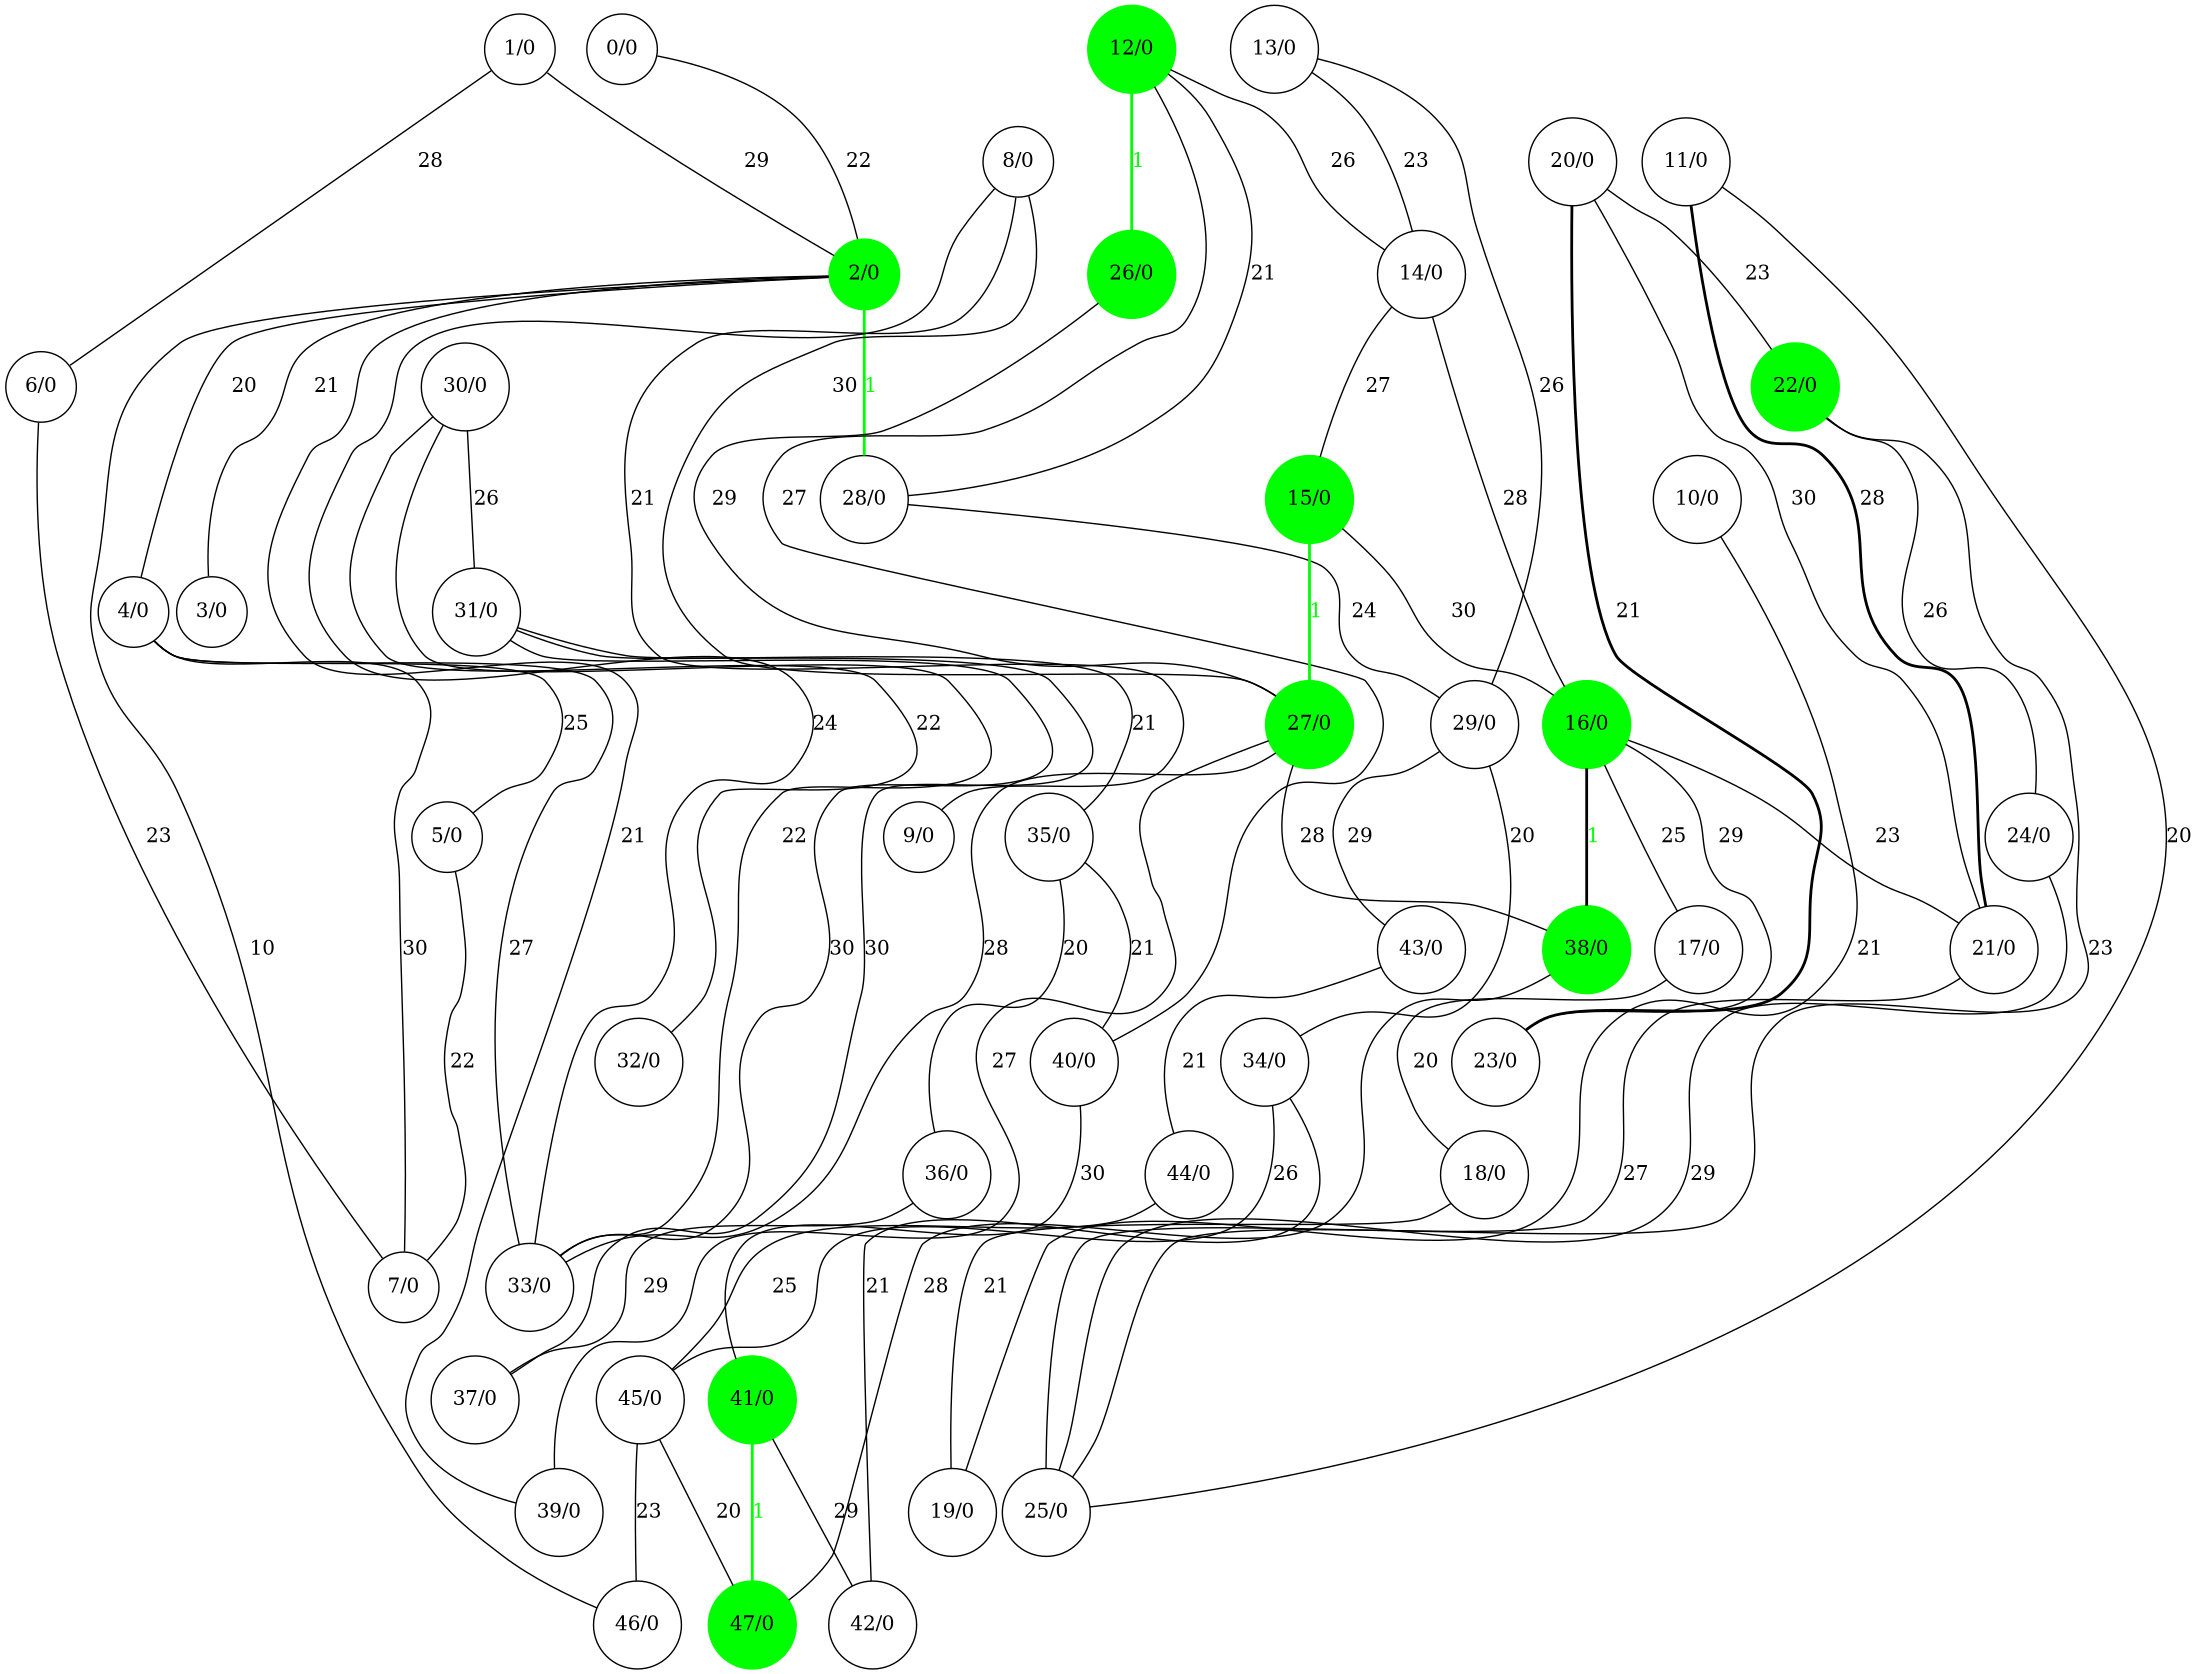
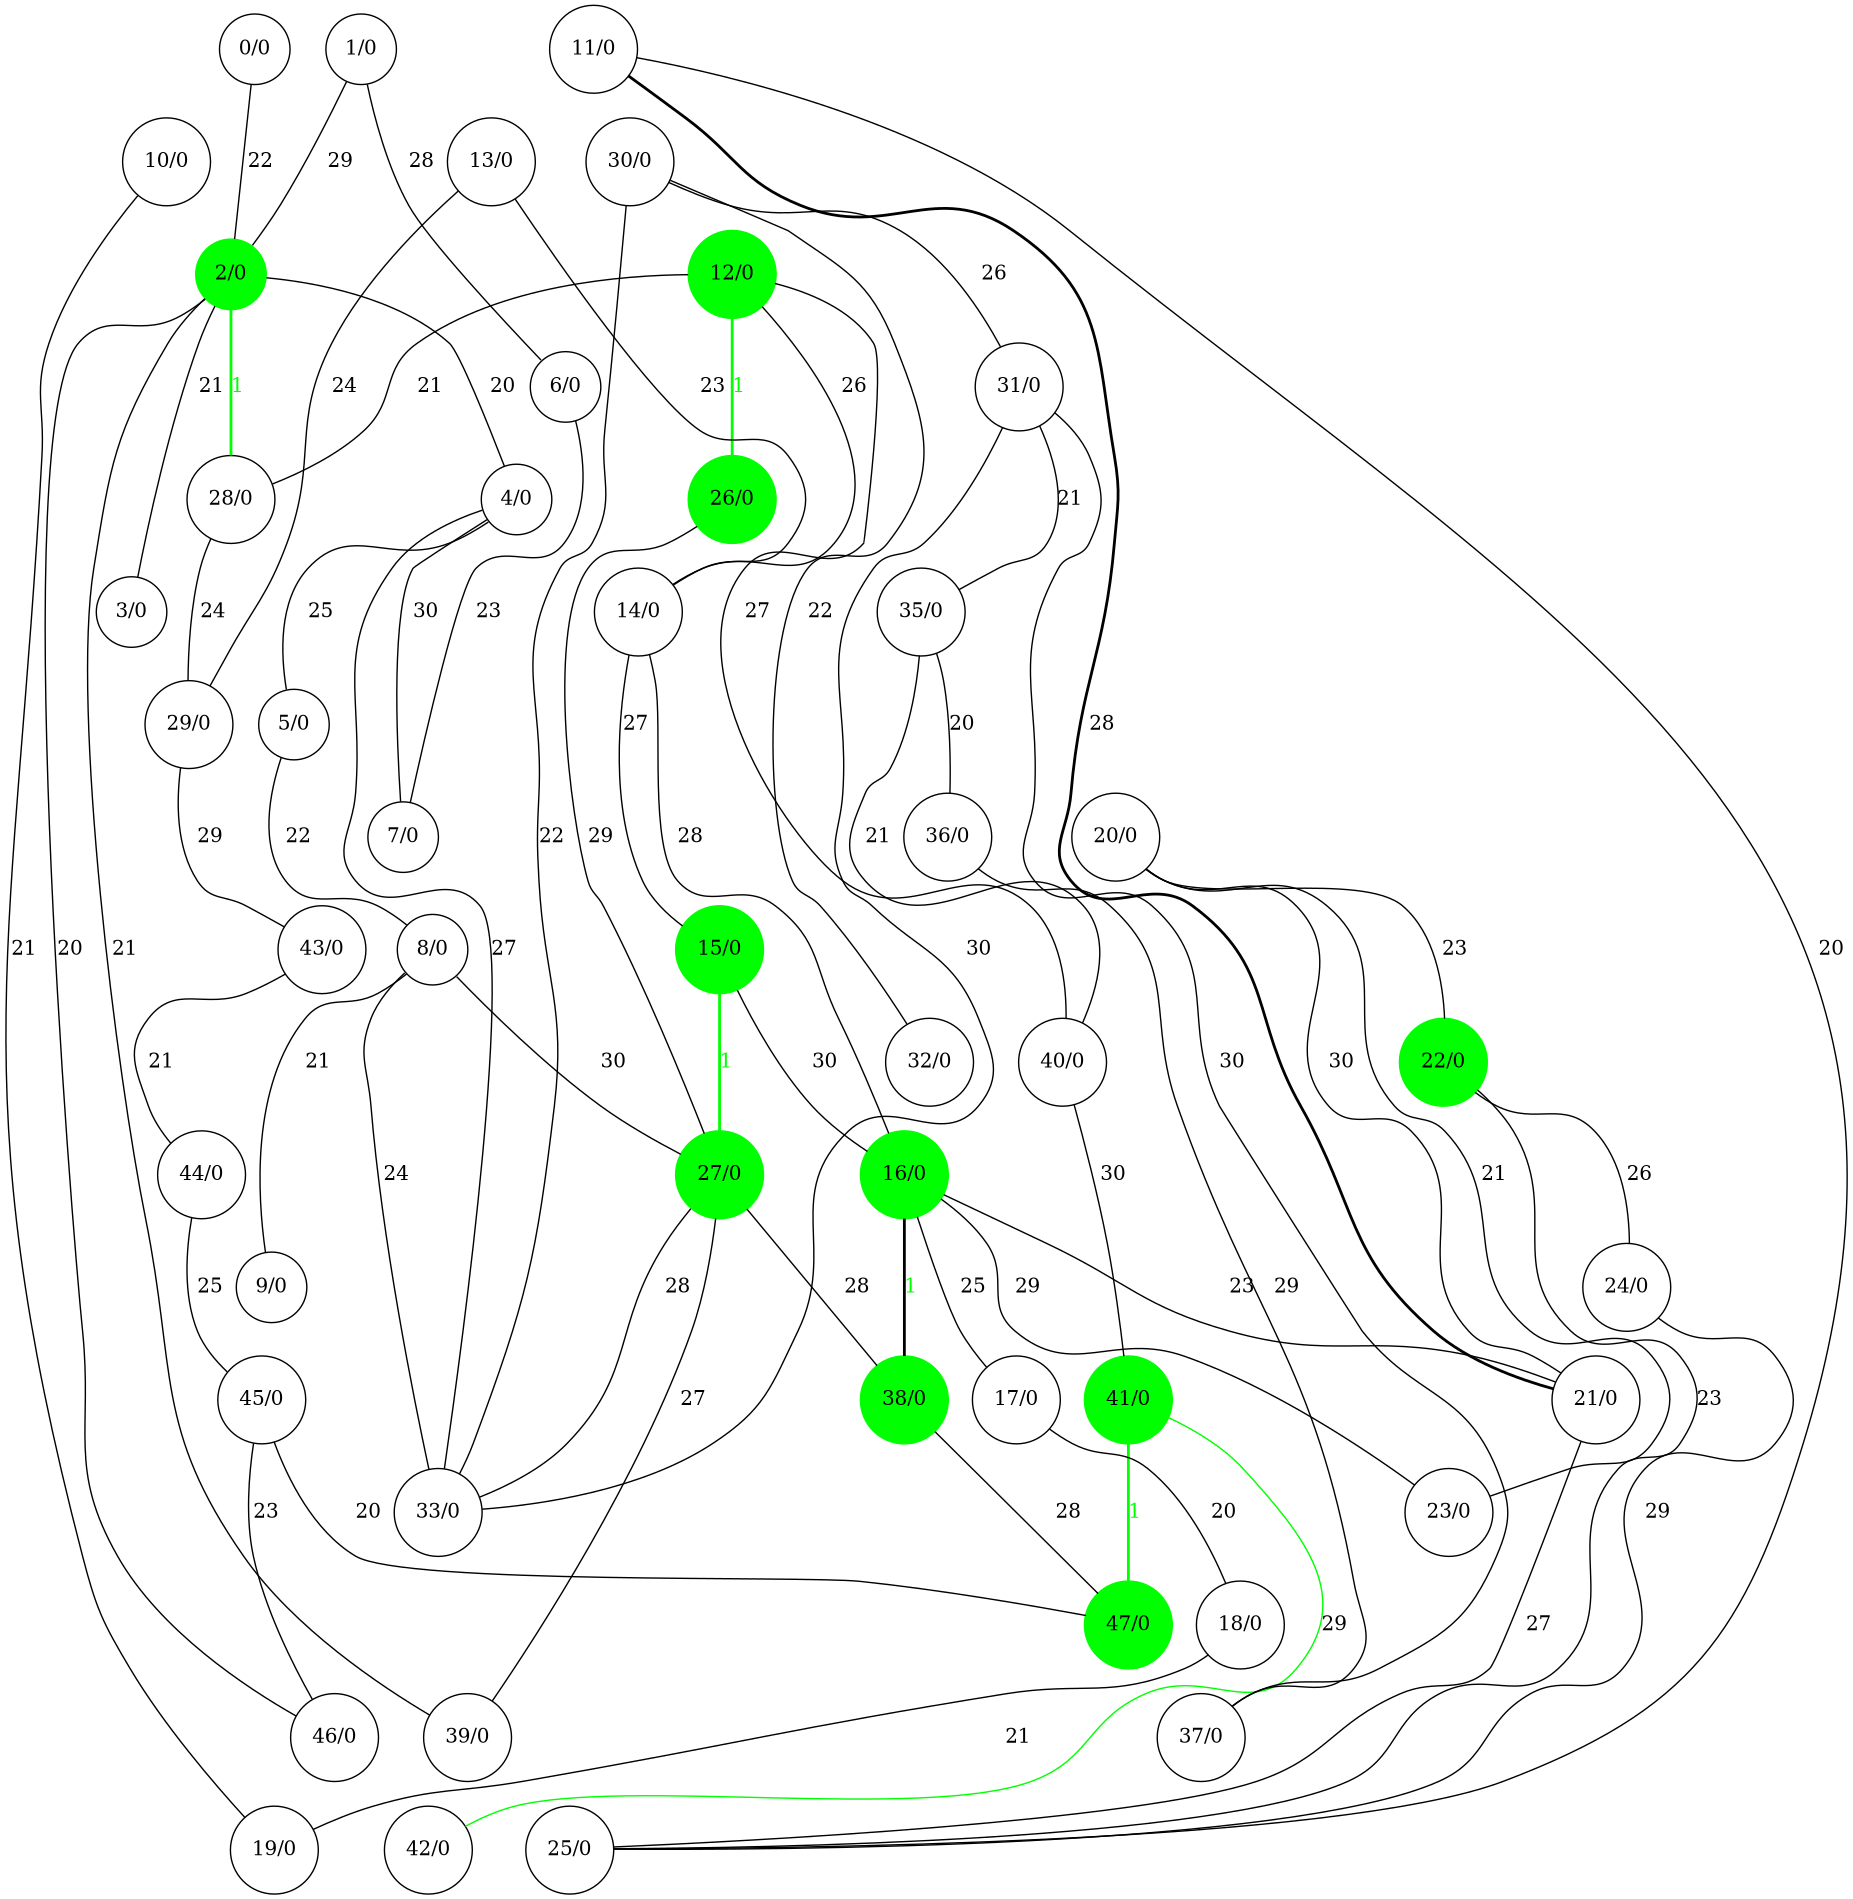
edge "13/0" -- "29/0": label "26" -> "24"
edge "20/0" -- "23/0": style bold -> solid
edge "2/0" -- "46/0": label "10" -> "20"
node "34/0": removed
edge "5/0" -- "7/0": now "5/0" -- "8/0"
edge "41/0" -- "42/0": color black -> green
